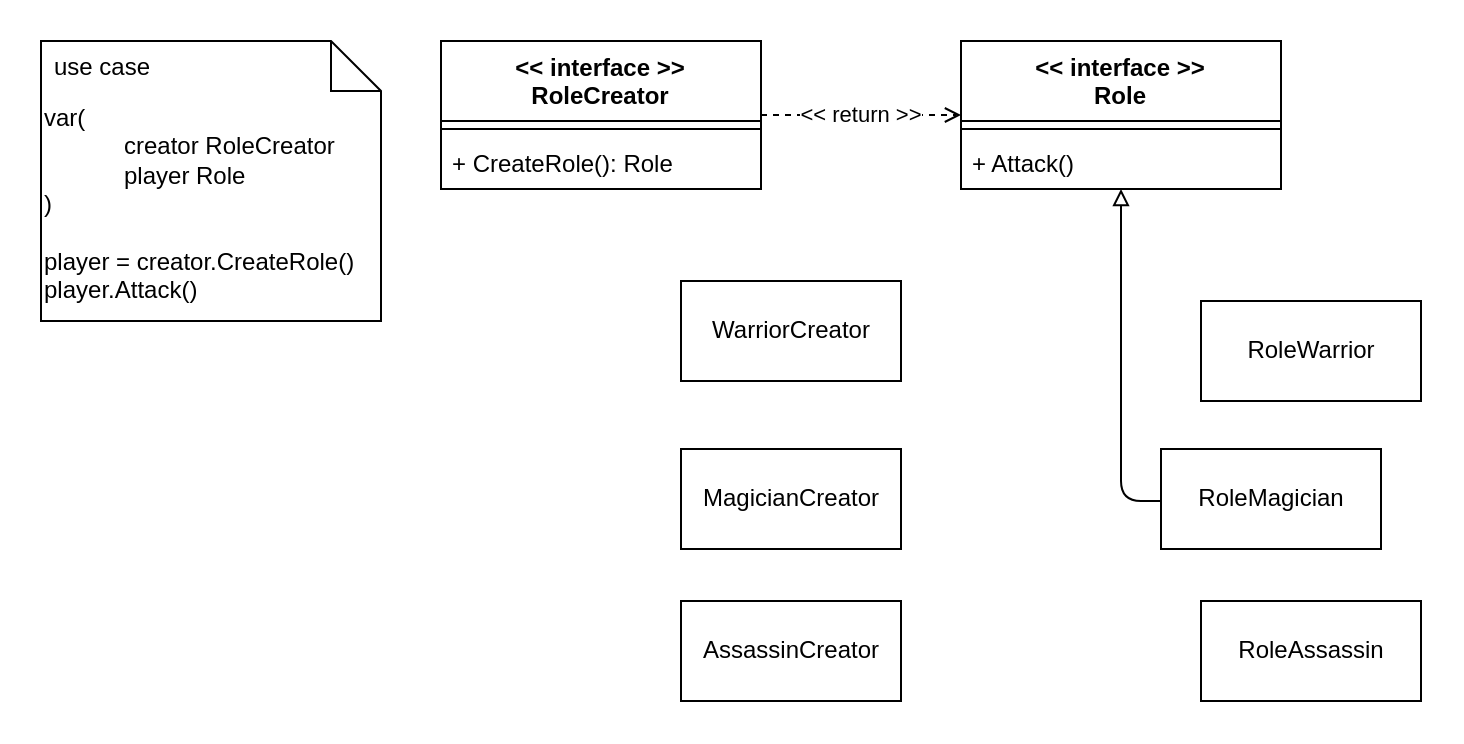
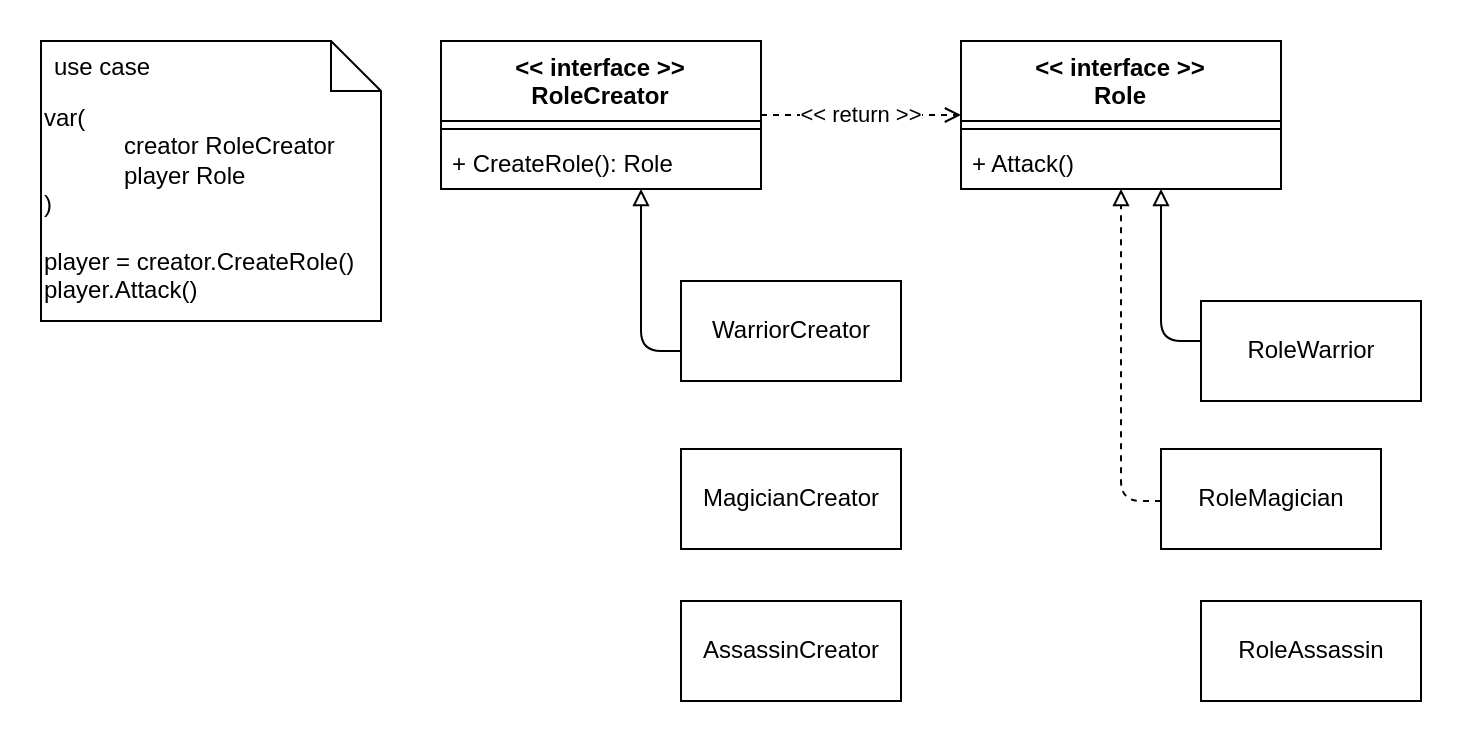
edge "RoleWarrior" -> "+ Attack()": added
edge "WarriorCreator" -> "+ CreateRole(): Role": added
edge "RoleMagician" -> "+ Attack()": style solid -> dashed
